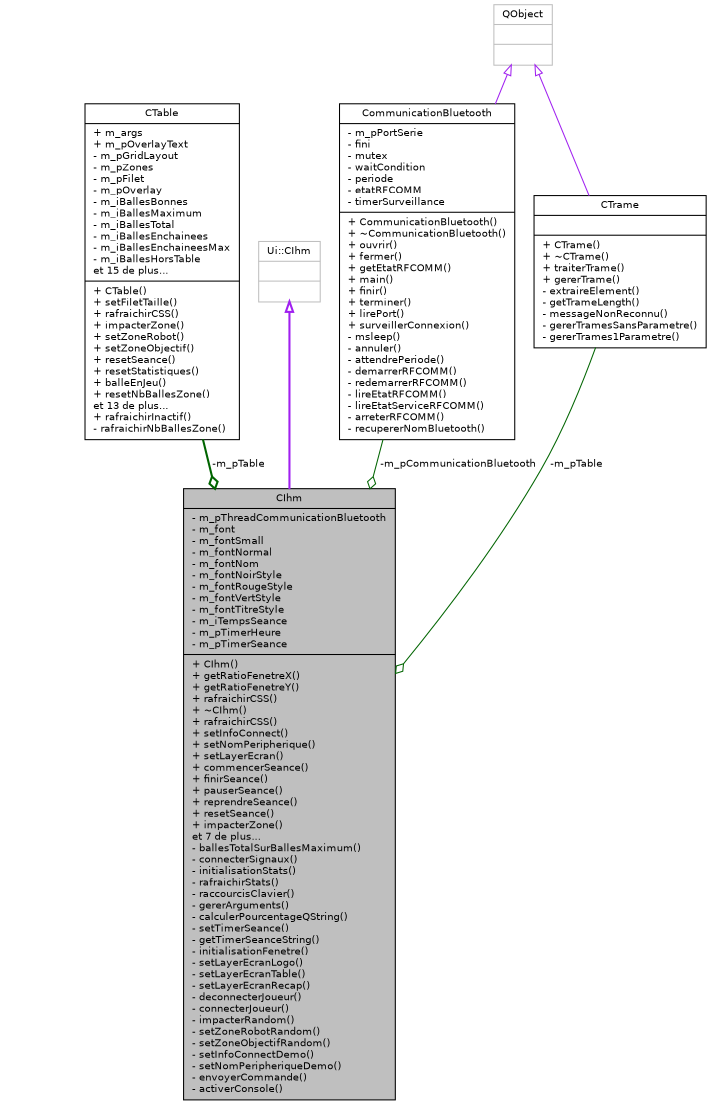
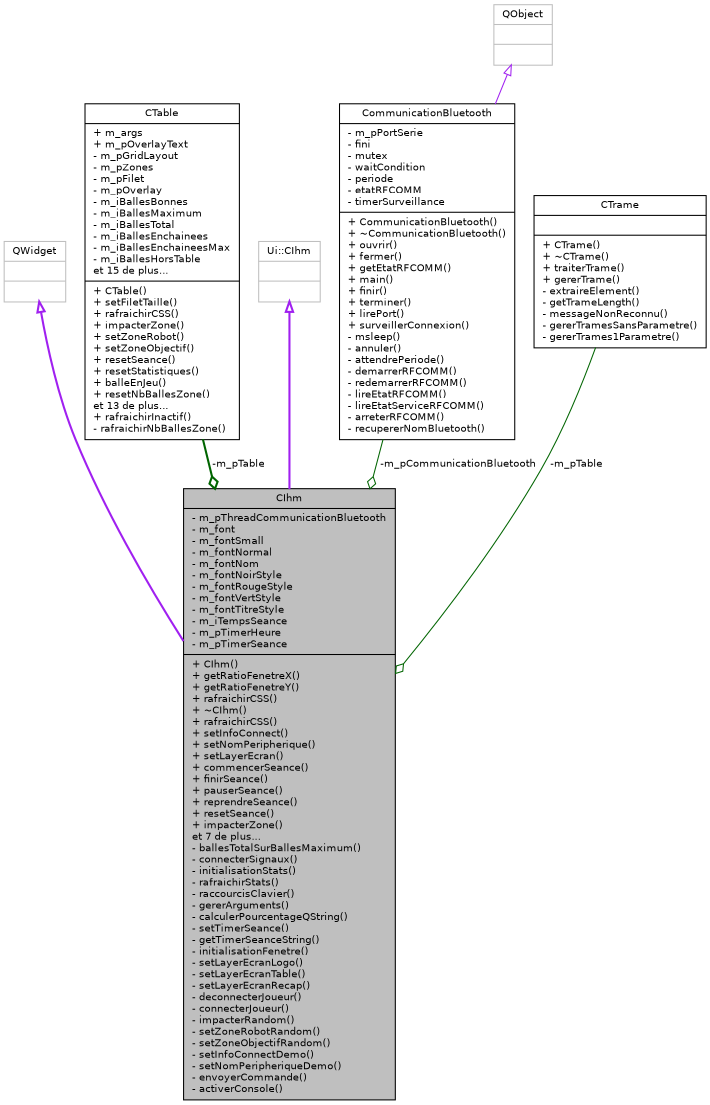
edge "CTrame" -> "QObject": removed
node "QWidget": added
